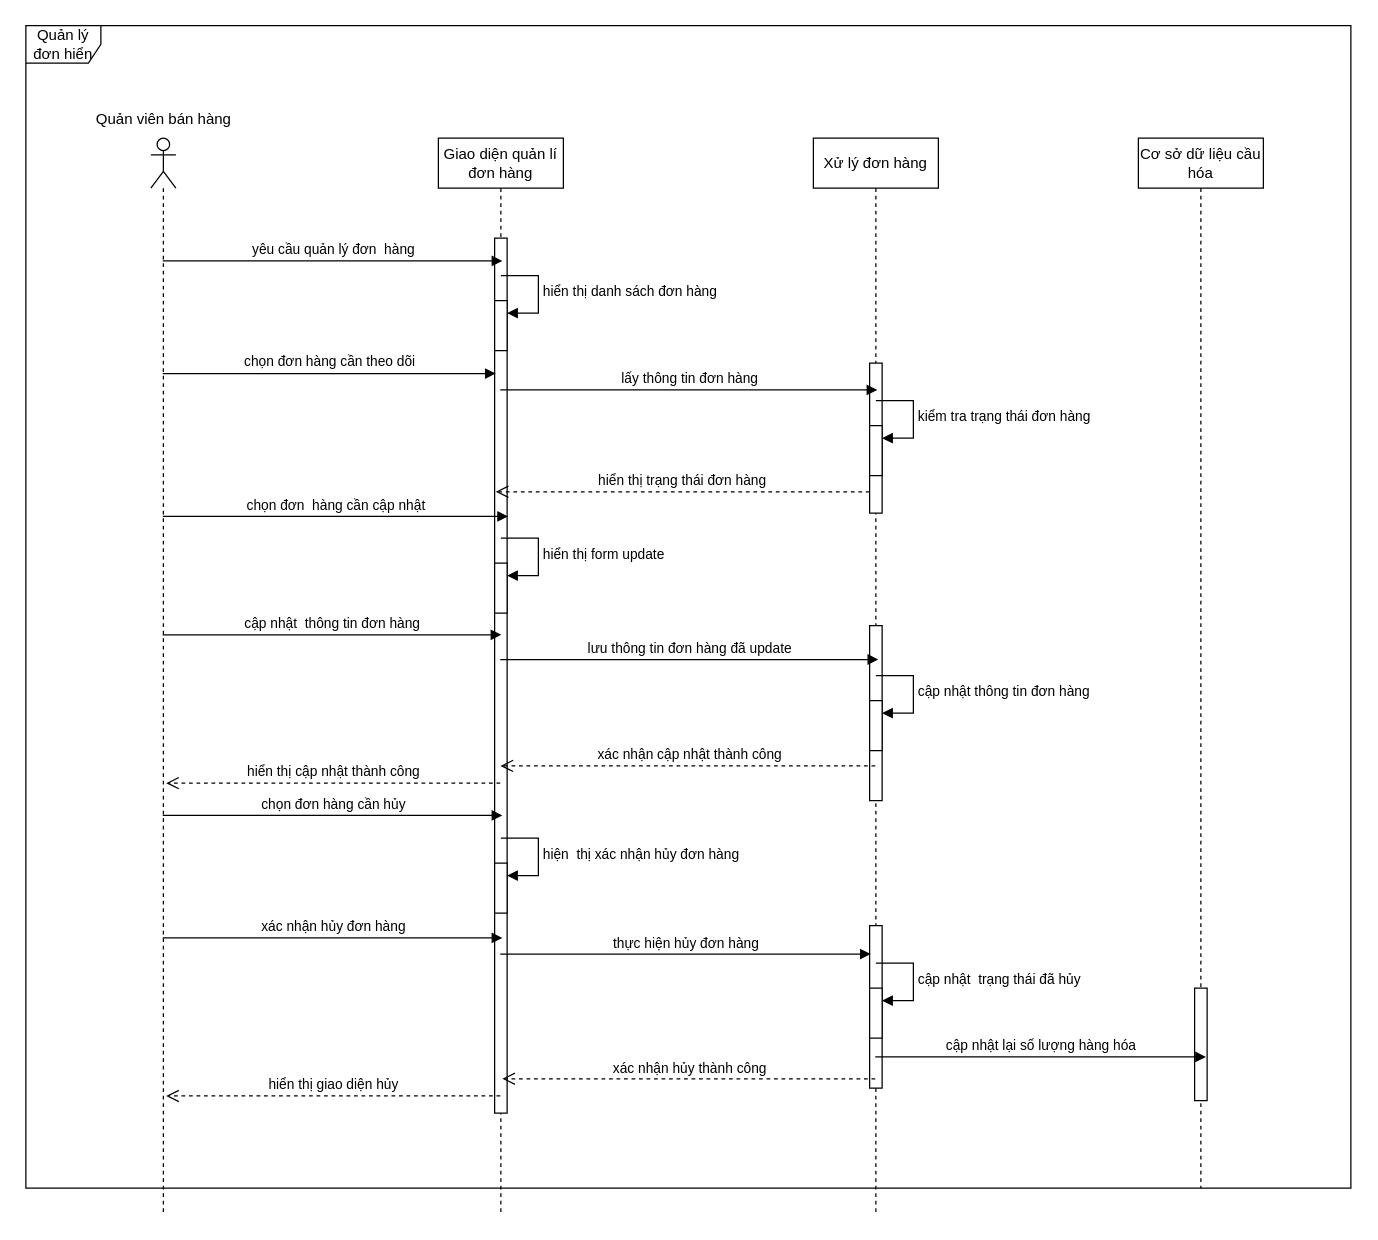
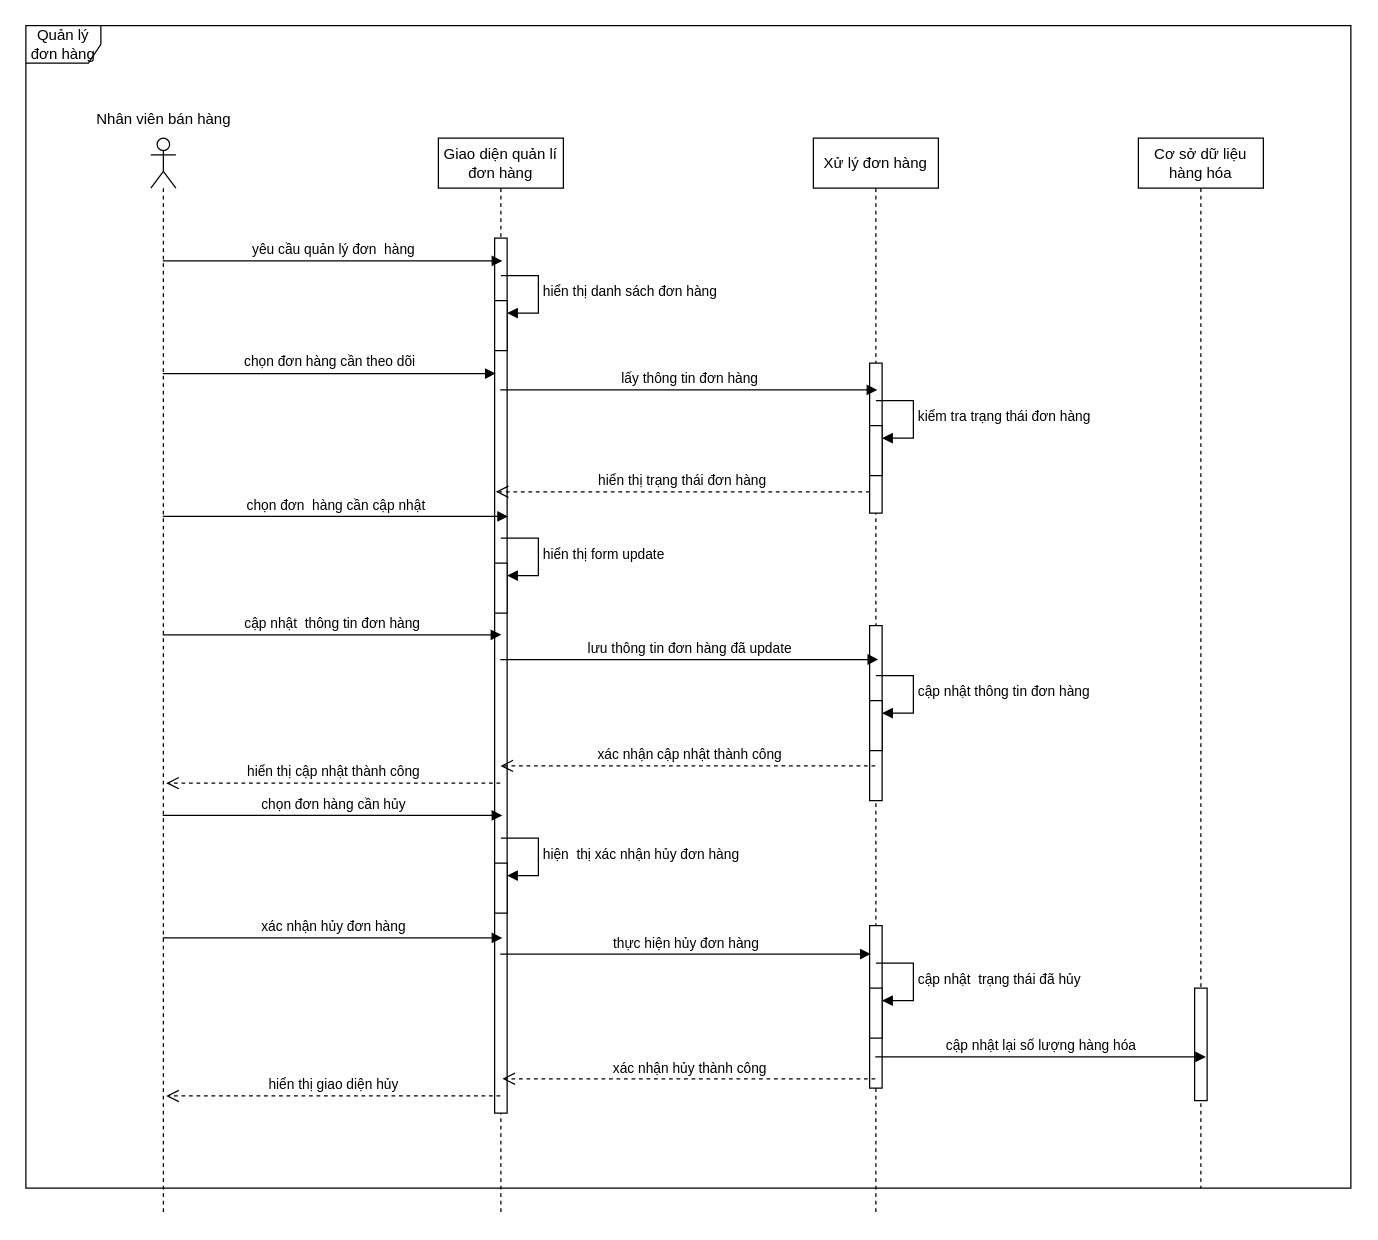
node "Quản lý đơn hiển": label "Quản lý đơn hiển" -> "Quản lý đơn hàng"
node "Quản viên bán hàng": label "Quản viên bán hàng" -> "Nhân viên bán hàng"
node "Cơ sở dữ liệu cầu hóa": label "Cơ sở dữ liệu cầu hóa" -> "Cơ sở dữ liệu hàng hóa"
